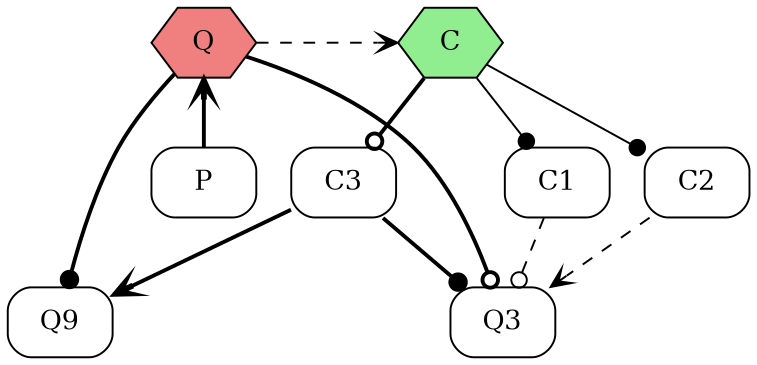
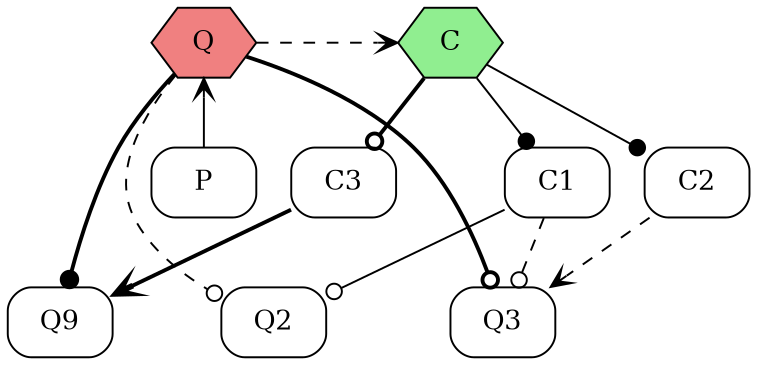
edge "P" -> "Q": style bold -> solid
edge "C3" -> "Q3": removed
node "Q2": added
